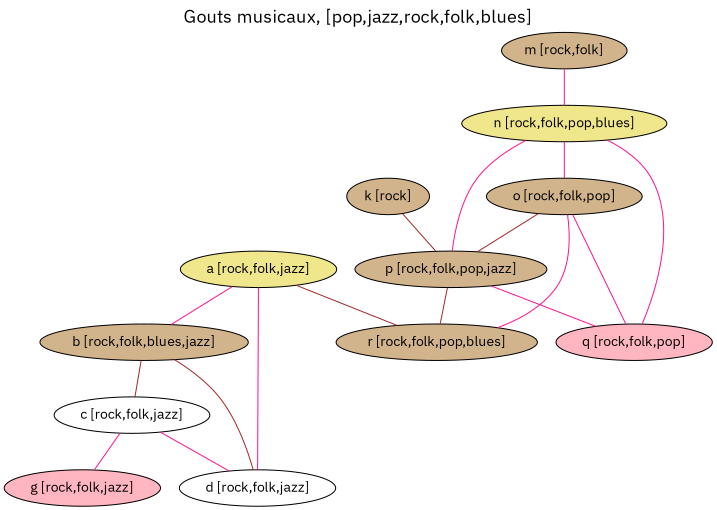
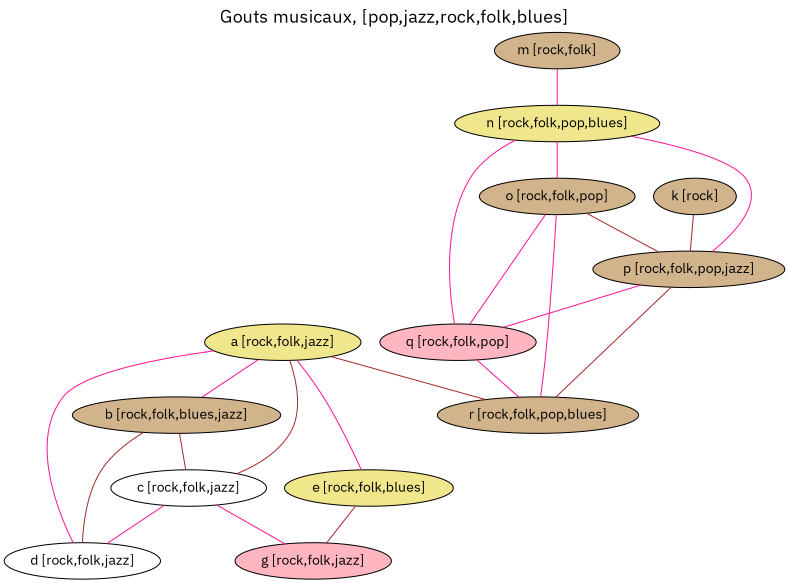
edge "q [rock,folk,pop]" -- "r [rock,folk,pop,blues]": added
edge "a [rock,folk,jazz]" -- "c [rock,folk,jazz]": added
node "e [rock,folk,blues]": added
